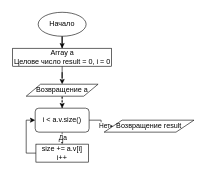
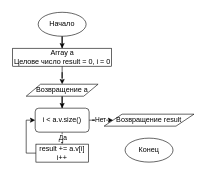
edge "Возвращение a" -> "i < a.v.size()": style dashed -> solid
node "Возвращение result": moved (149, 126) -> (149, 120)
node "Конец": added
node "size += a.v[i] i++": label "size += a.v[i] i++" -> "result += a.v[i] i++"
